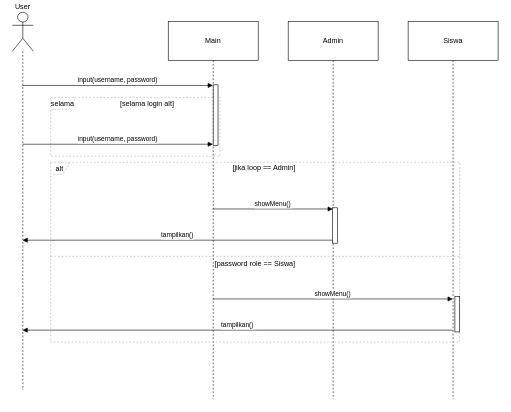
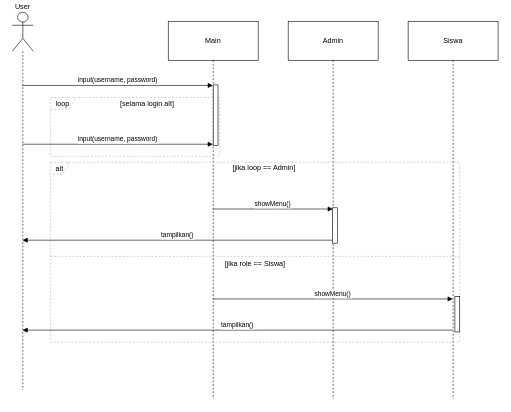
node "selama": label "selama" -> "loop"
node "[password role == Siswa]": label "[password role == Siswa]" -> "[jika role == Siswa]"
